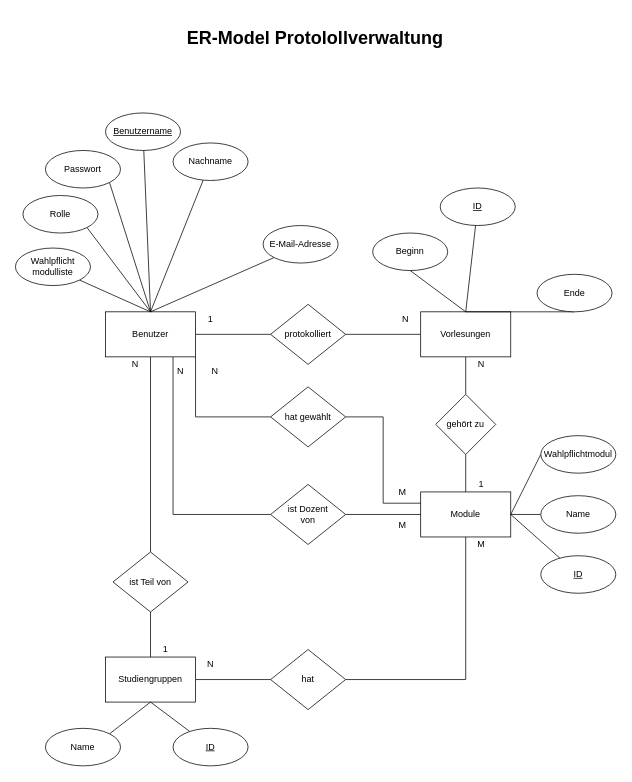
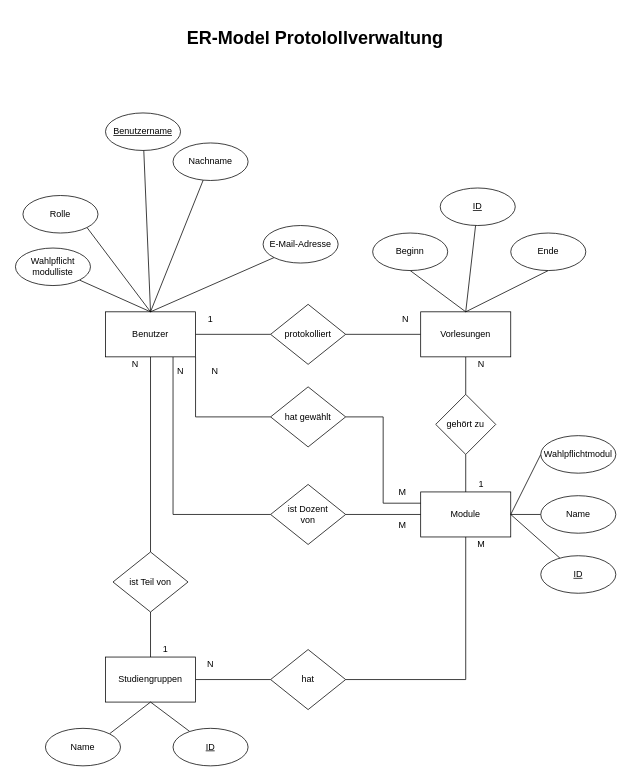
node "Passwort": removed
edge "Passwort" -- "Benutzer": removed
node "Ende": moved (574, 293) -> (548, 252)
